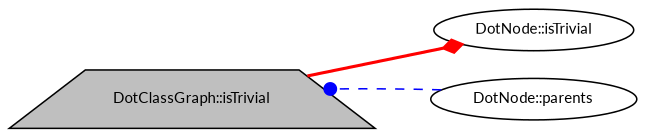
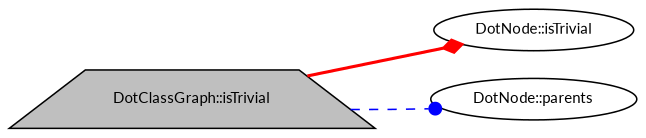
edge "DotNode::parents" -> "DotClassGraph::isTrivial": reversed
